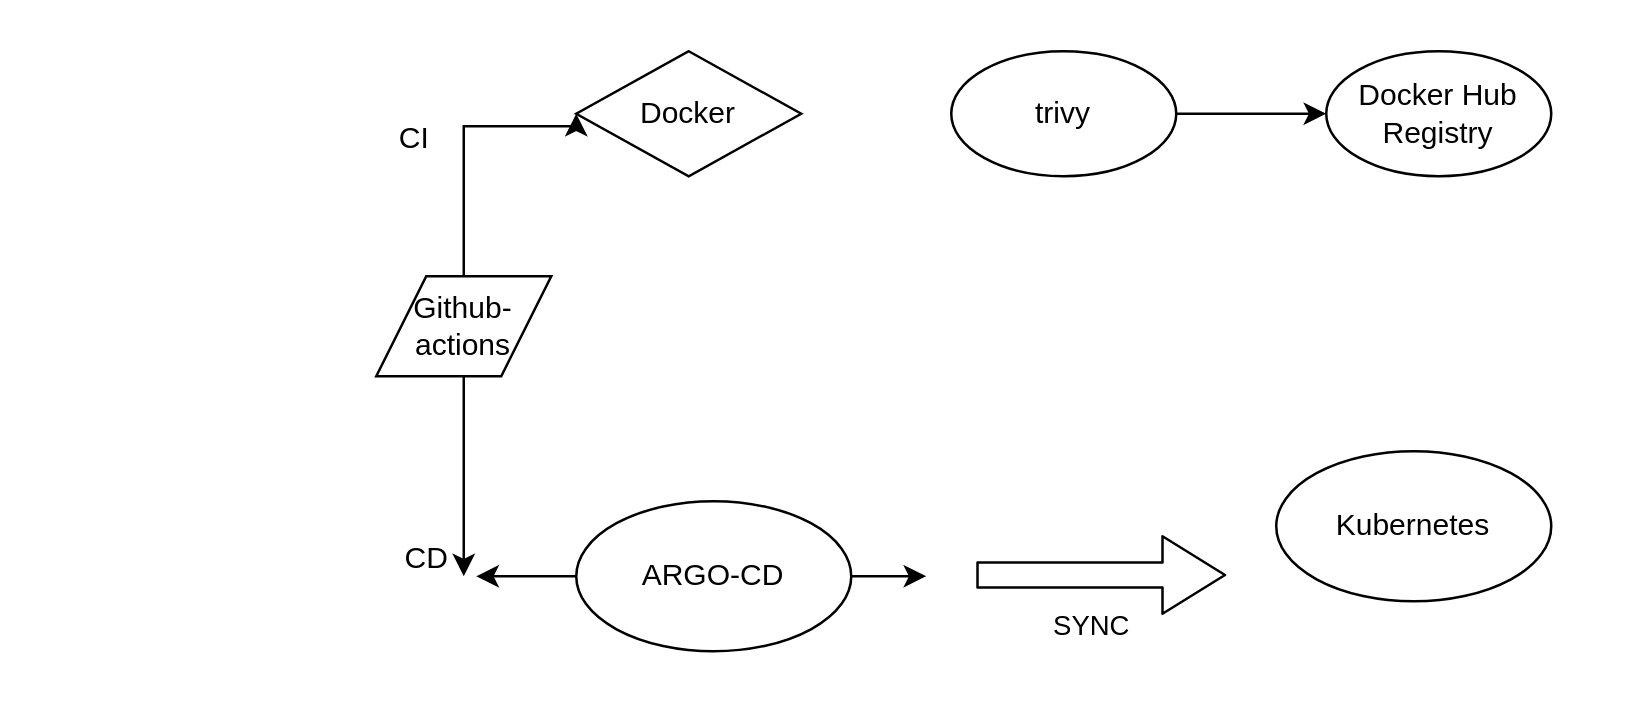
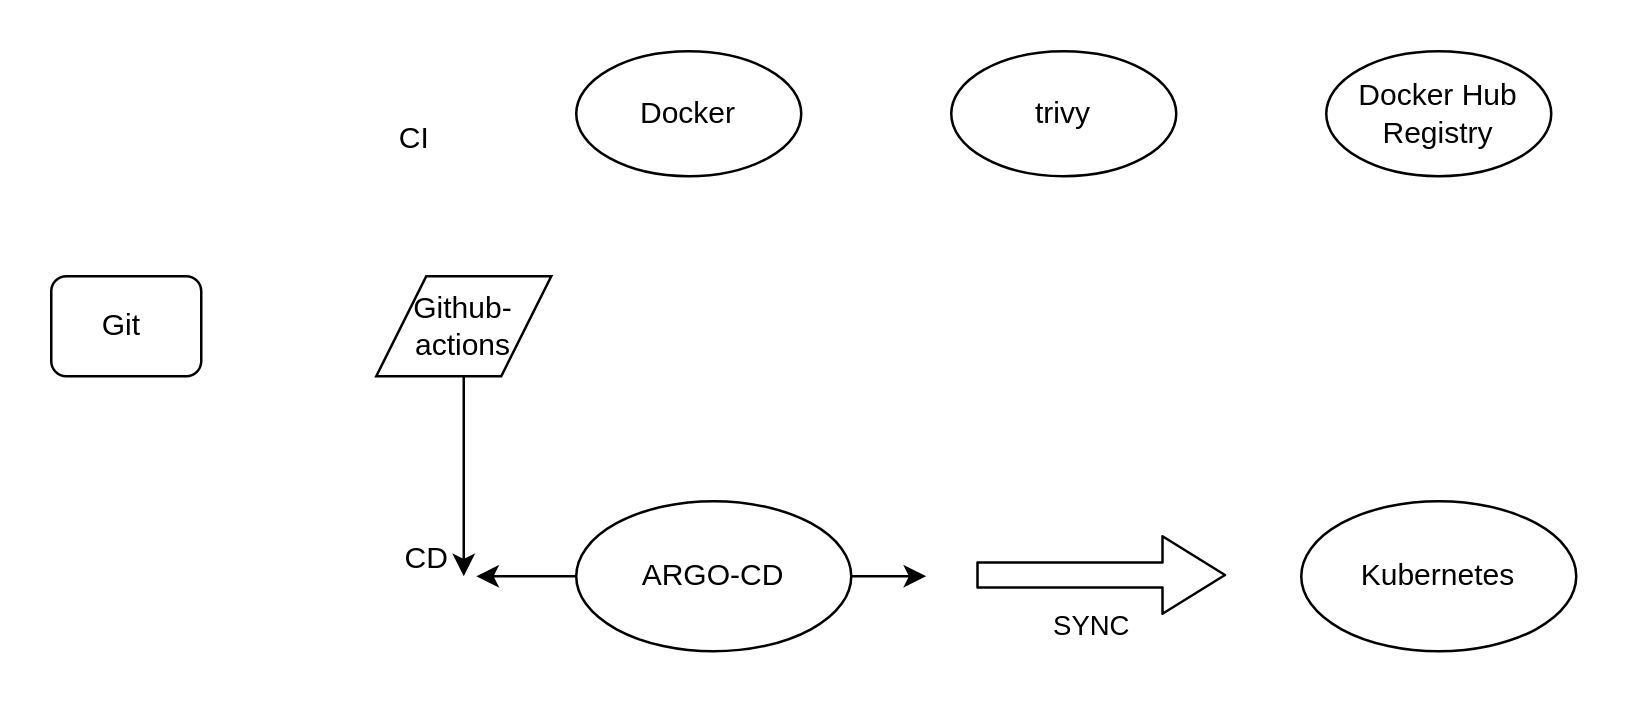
node "Docker": shape diamond -> ellipse
edge "trivy" -> "Docker Hub Registry": removed
edge "Github-actions" -> "Docker": removed
node "Git": added
node "Kubernetes": moved (1414, 526) -> (1439, 576)
